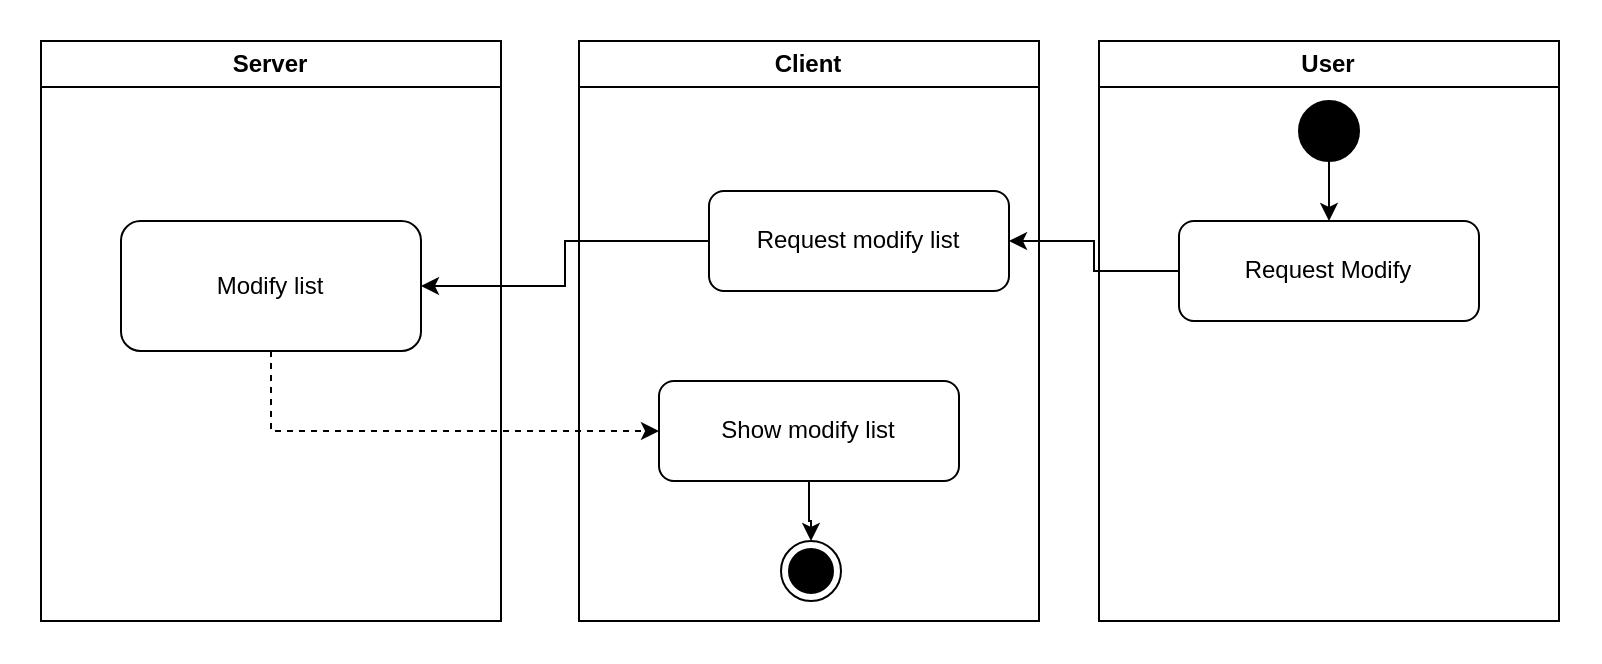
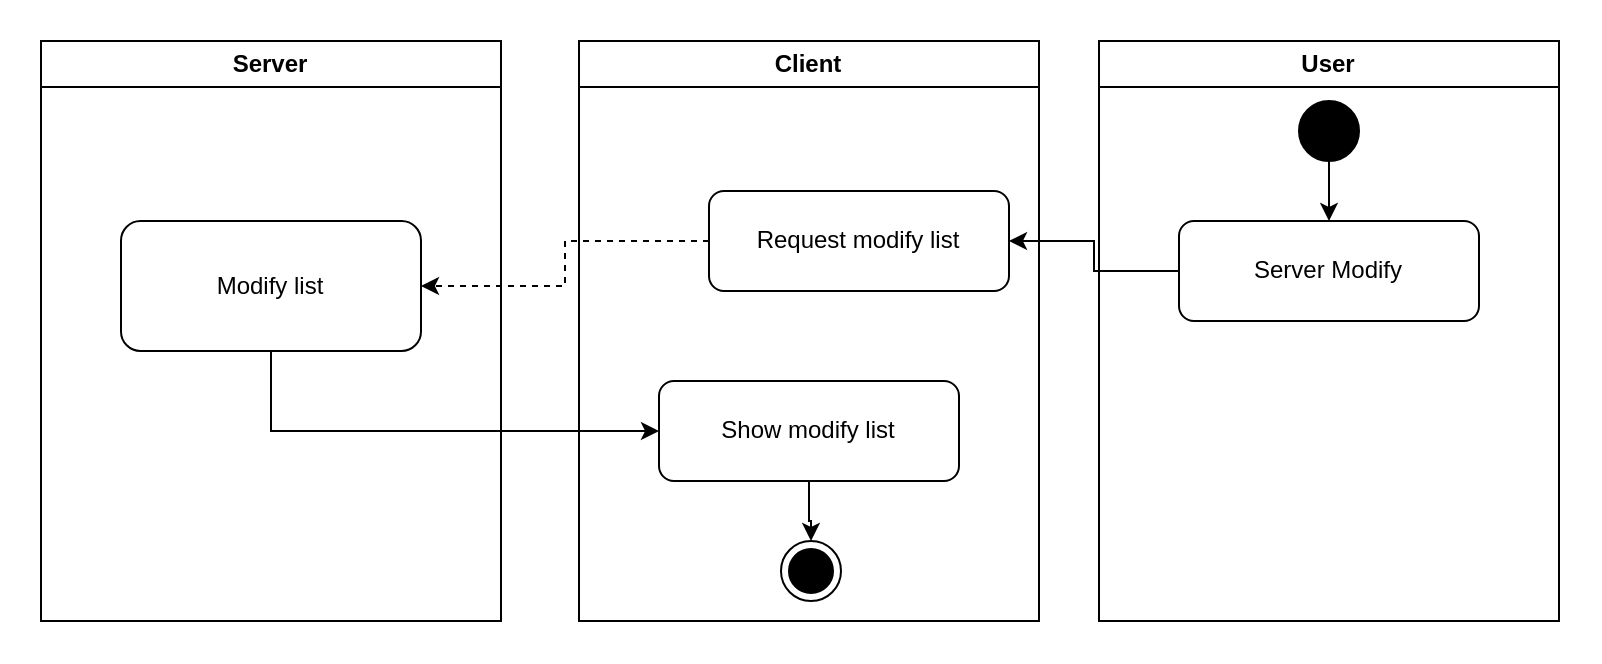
edge "Request modify list" -> "Modify list": style solid -> dashed
node "Request Modify": label "Request Modify" -> "Server Modify"
edge "Modify list" -> "Show modify list": style dashed -> solid
